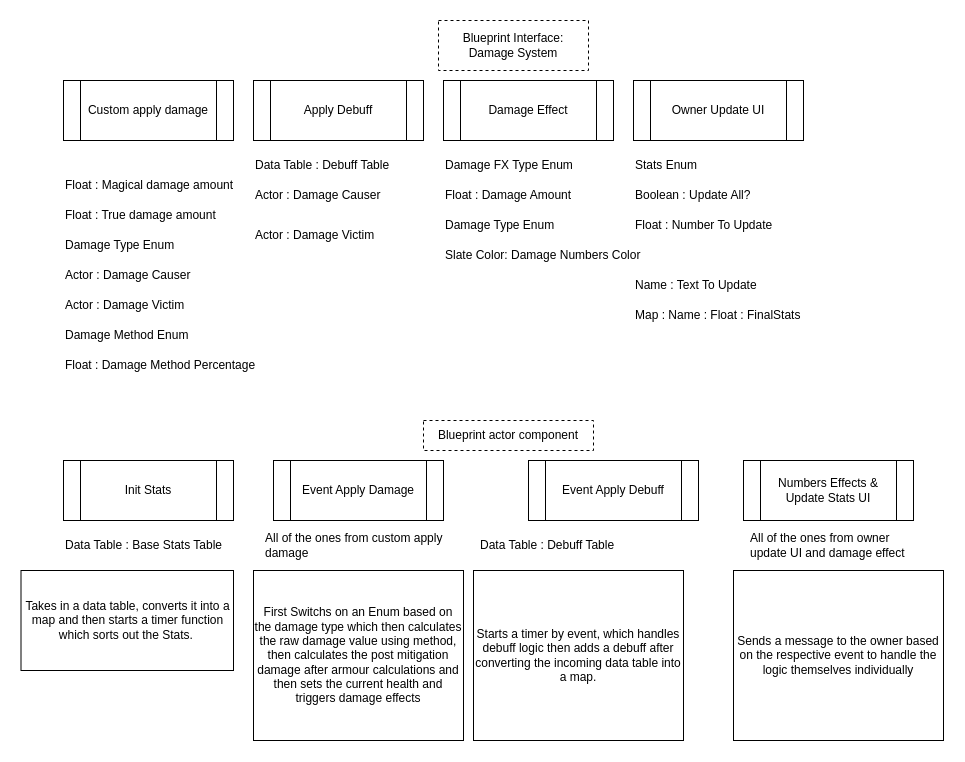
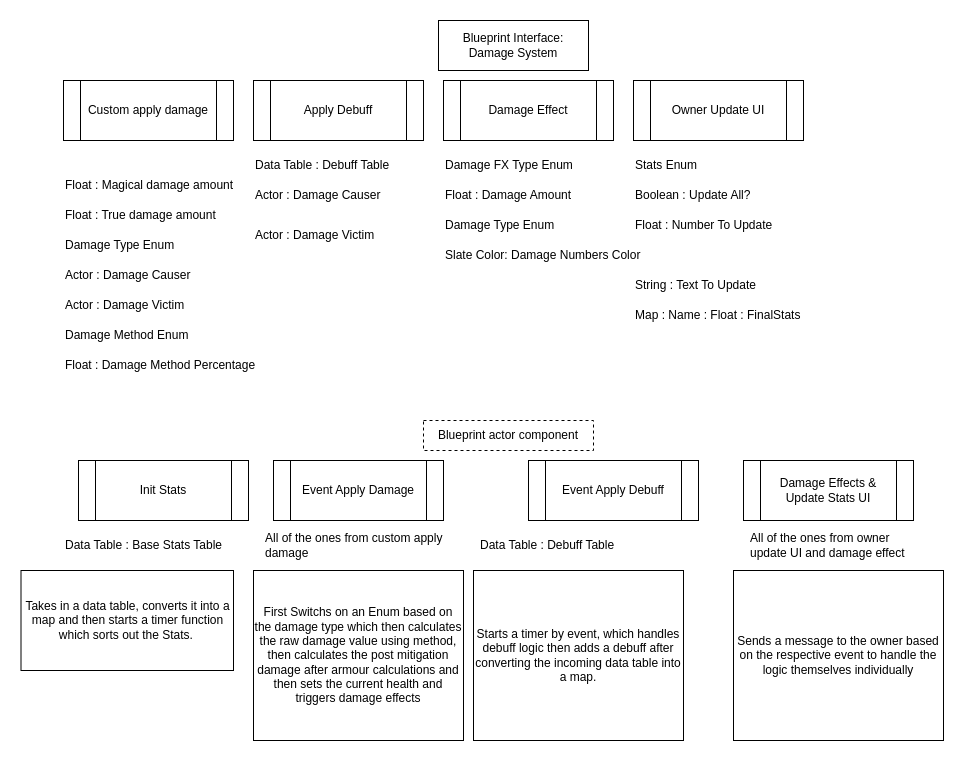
node "Blueprint Interface: Damage System": style dashed -> solid
node "Name : Text To Update": label "Name : Text To Update" -> "String : Text To Update"
node "Init Stats": moved (149, 491) -> (164, 491)
node "Numbers Effects & Update Stats UI": label "Numbers Effects & Update Stats UI" -> "Damage Effects & Update Stats UI"
